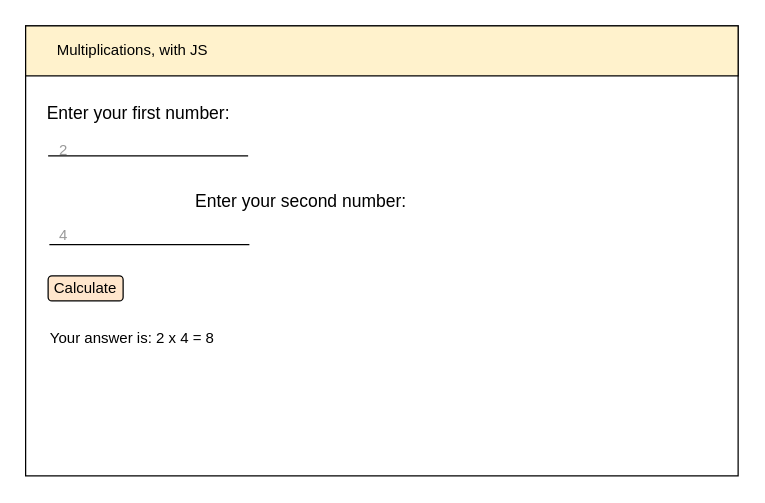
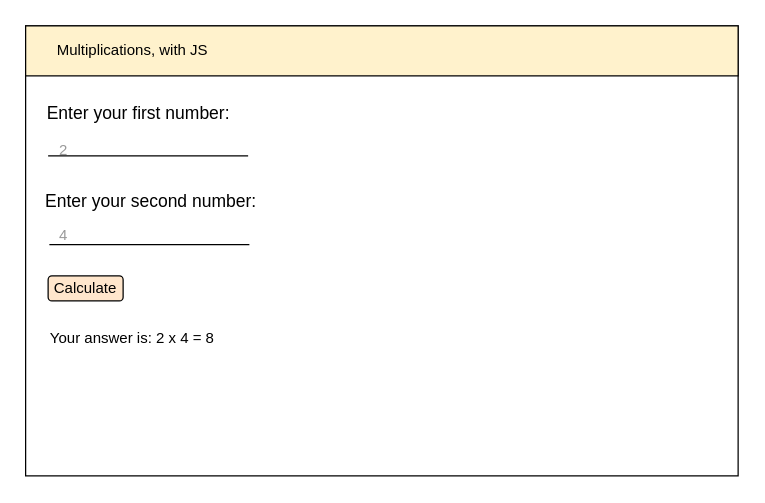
node "Enter your second number:": moved (301, 201) -> (151, 201)
